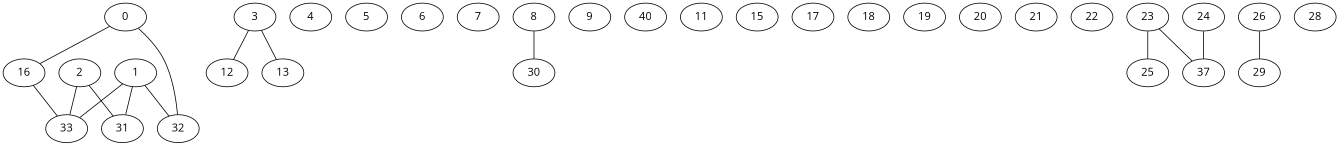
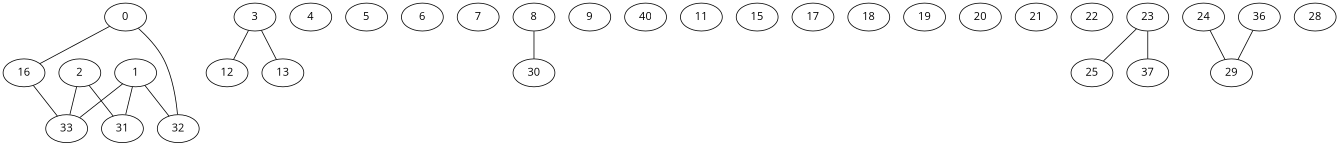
node "26": label "26" -> "36"
edge "24" -- "37": now "24" -- "29"
